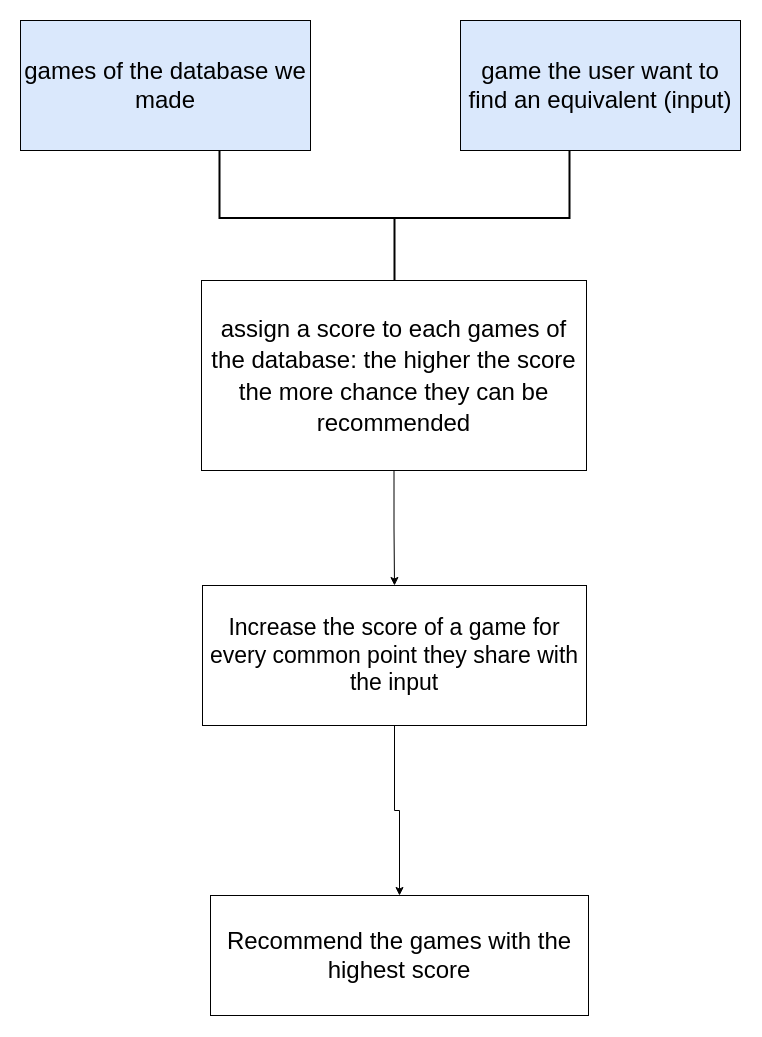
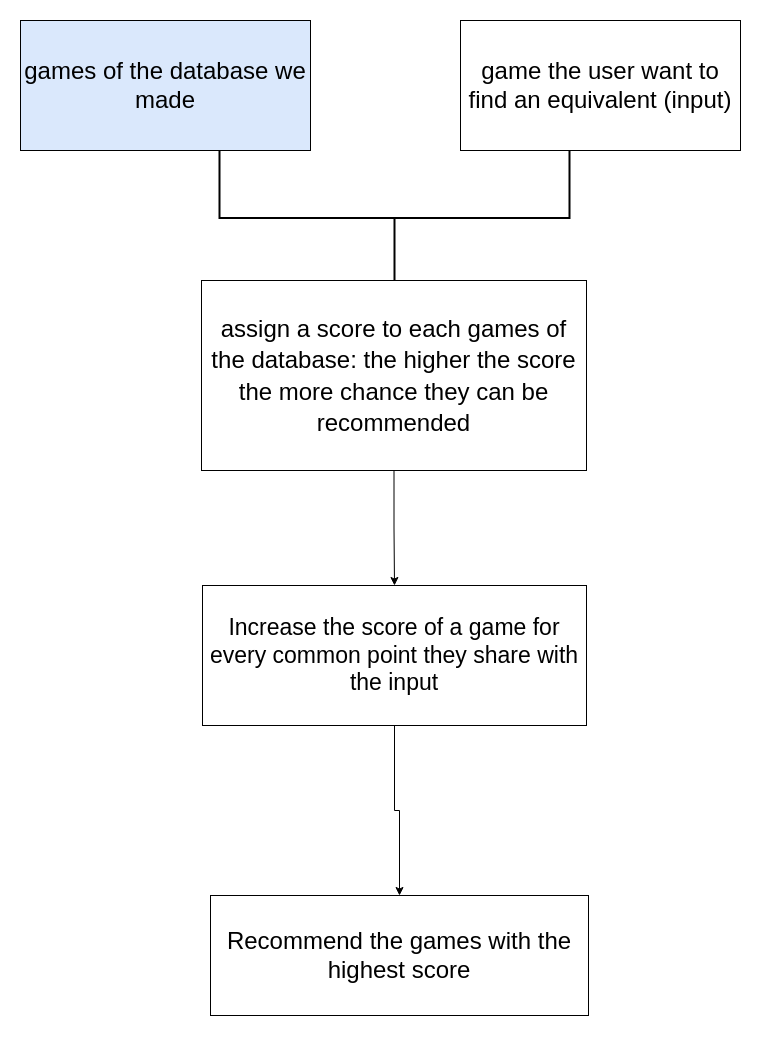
node "game the user want to find an equivalent (input)": fillcolor #dae8fc -> #ffffff
